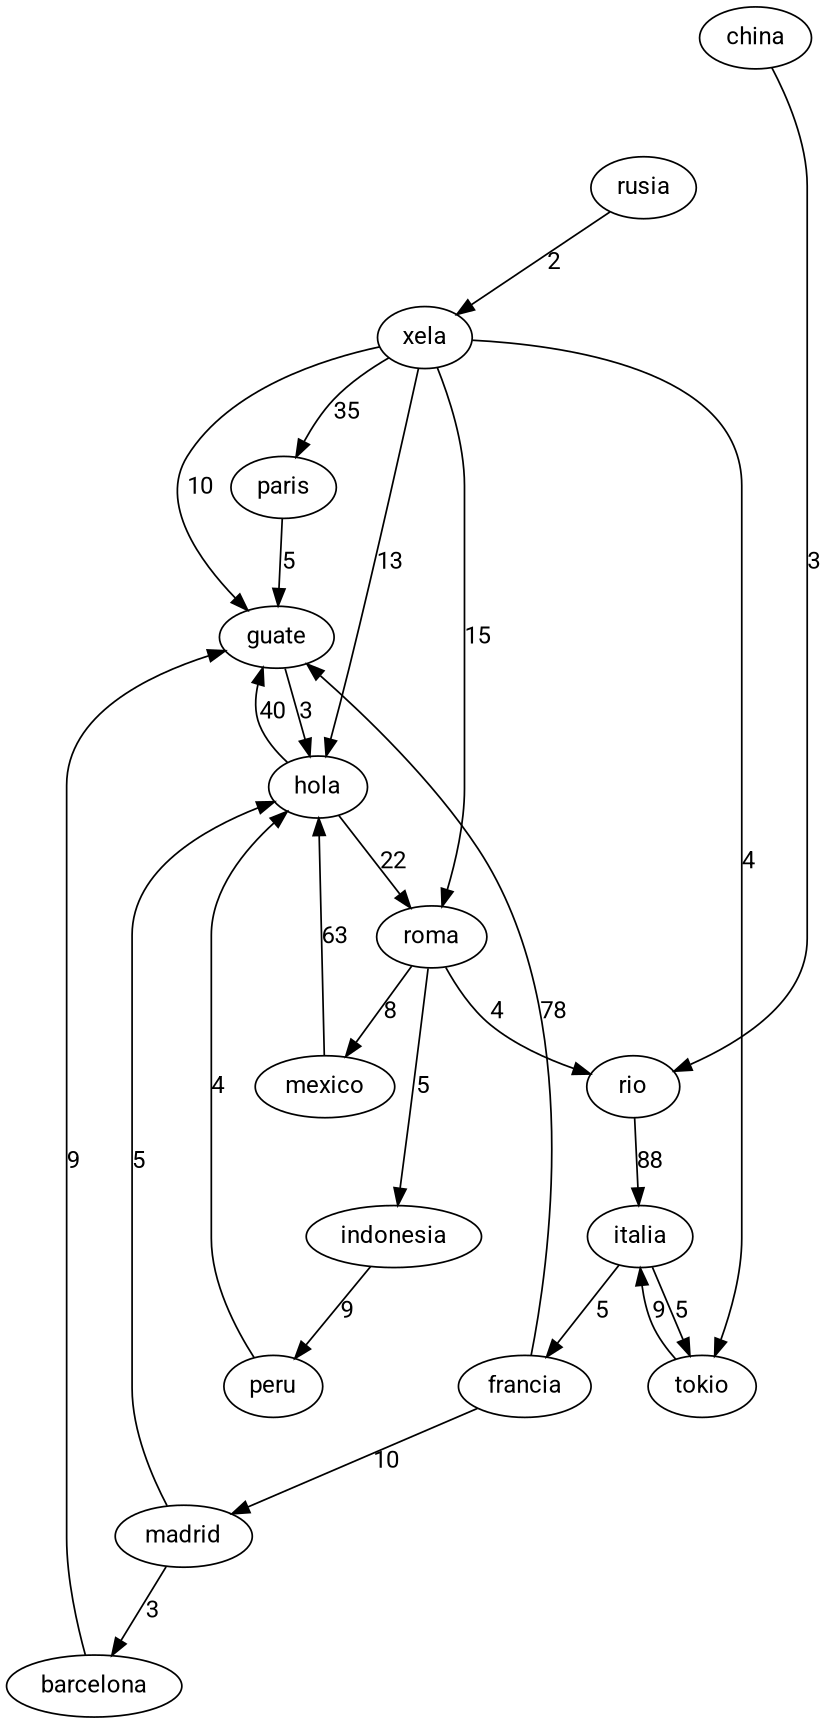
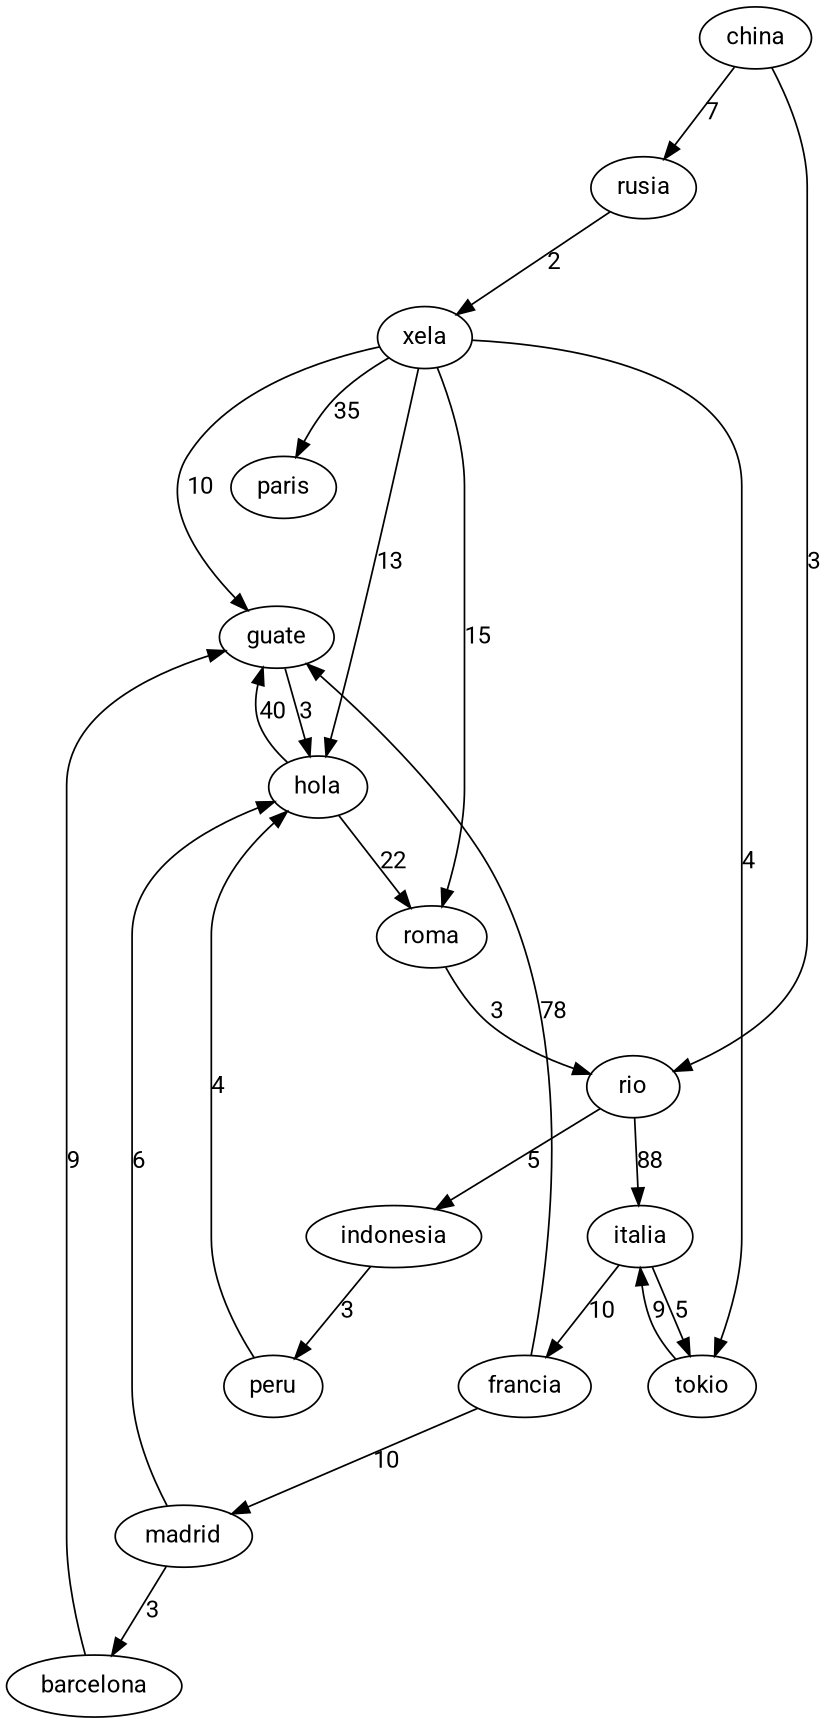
edge "china" -> "rusia": added, label "7"
edge "paris" -> "guate": removed, label "5"
edge "roma" -> "rio": label "4" -> "3"
edge "roma" -> "indonesia": now "rio" -> "indonesia"
node "mexico": removed
edge "madrid" -> "hola": label "5" -> "6"
edge "indonesia" -> "peru": label "9" -> "3"
edge "italia" -> "francia": label "5" -> "10"
